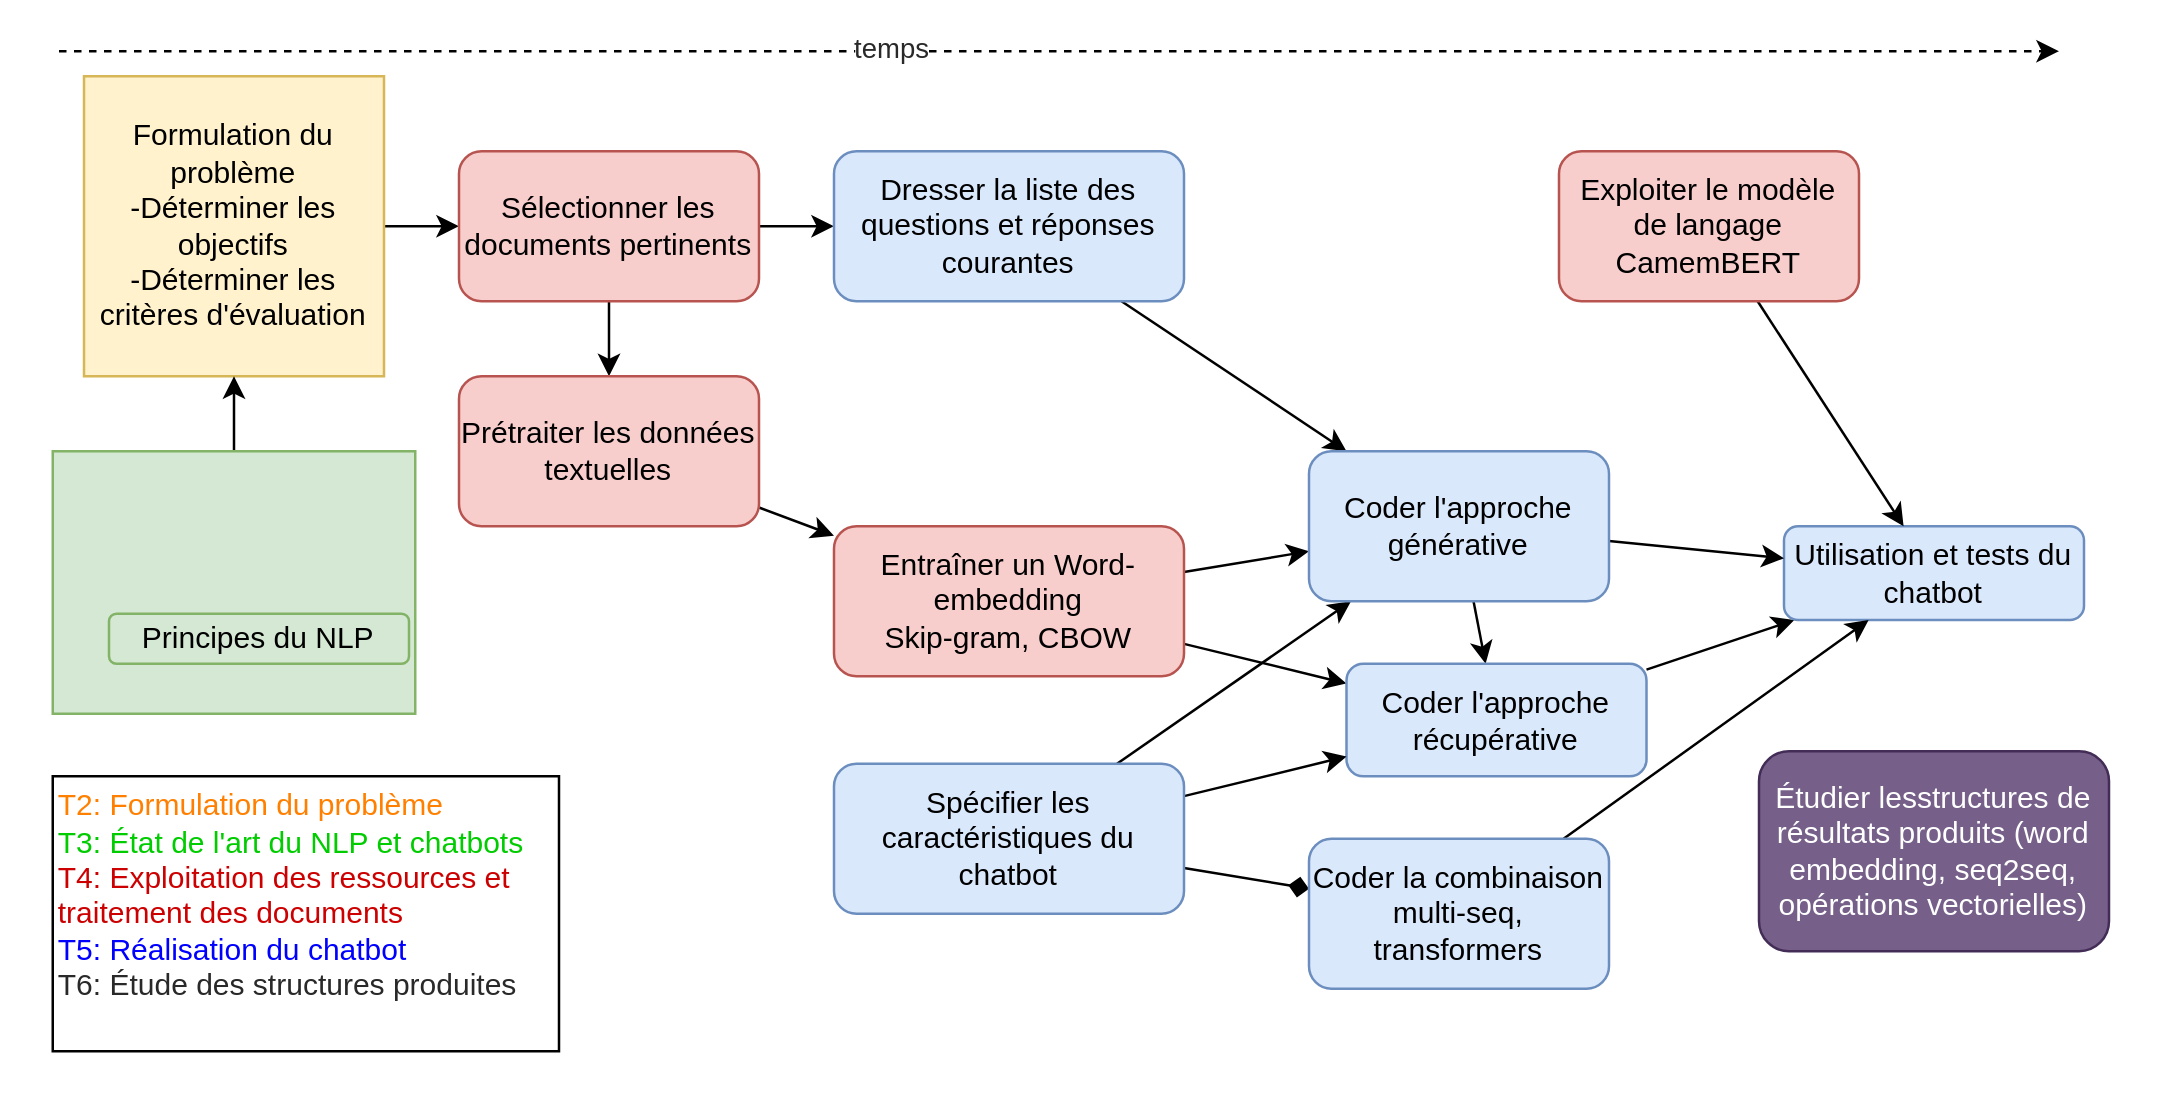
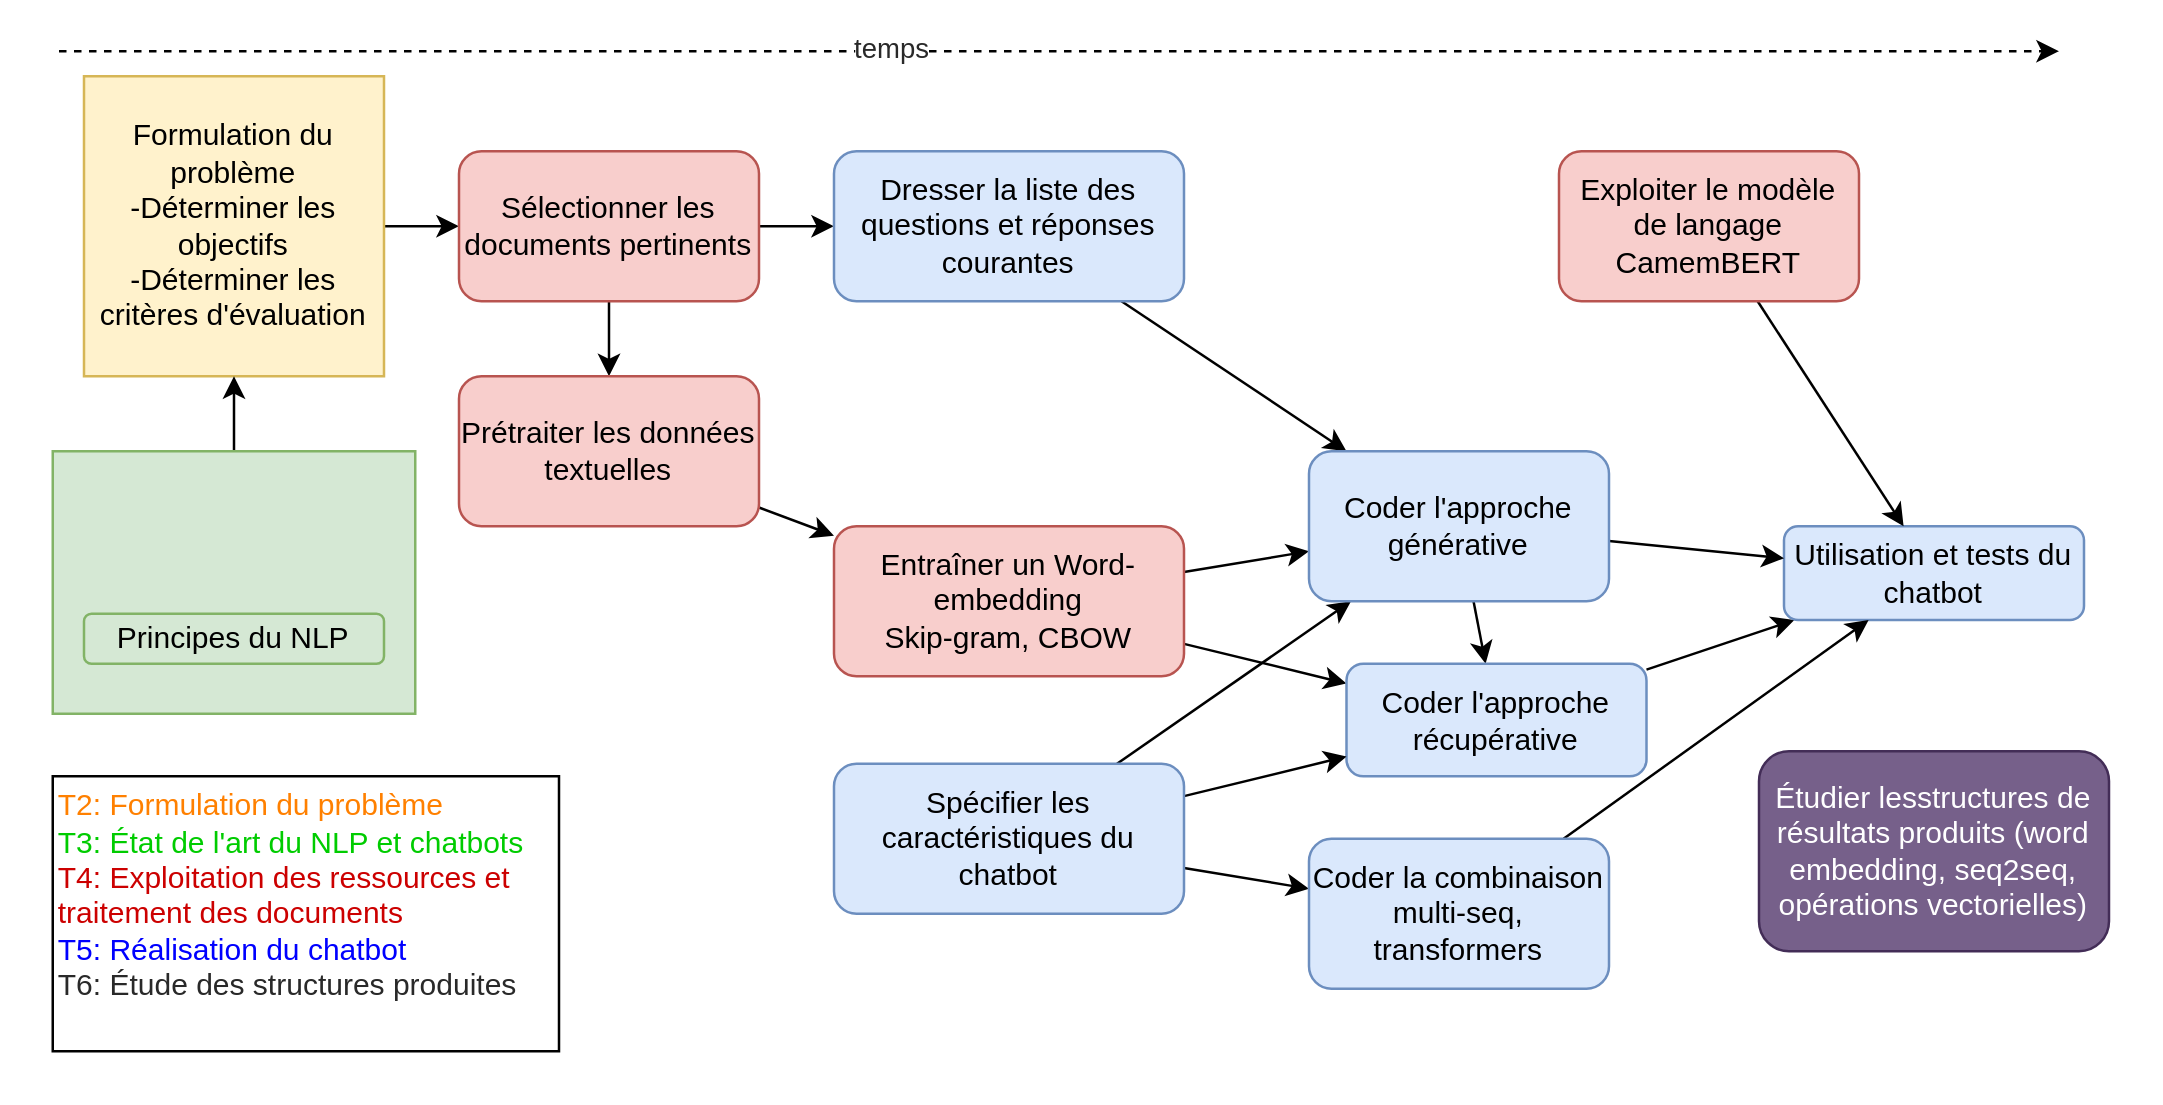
node "Principes du NLP": moved (259, 639) -> (234, 639)
edge "Spécifier les caractéristiques du chatbot" -> "Coder la combinaison multi-seq, transformers": arrowhead diamond -> classic
